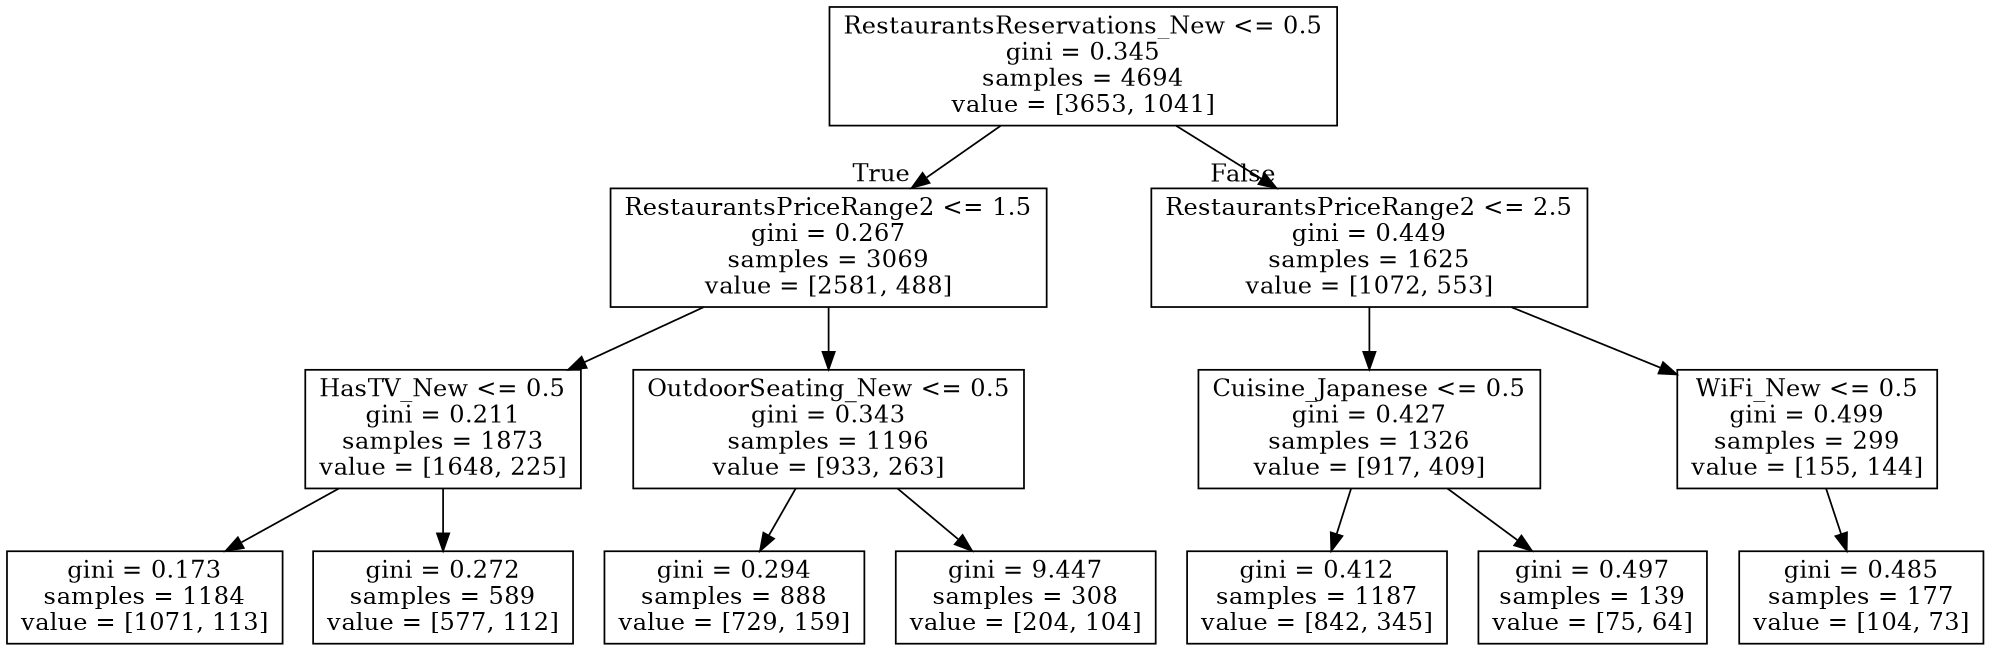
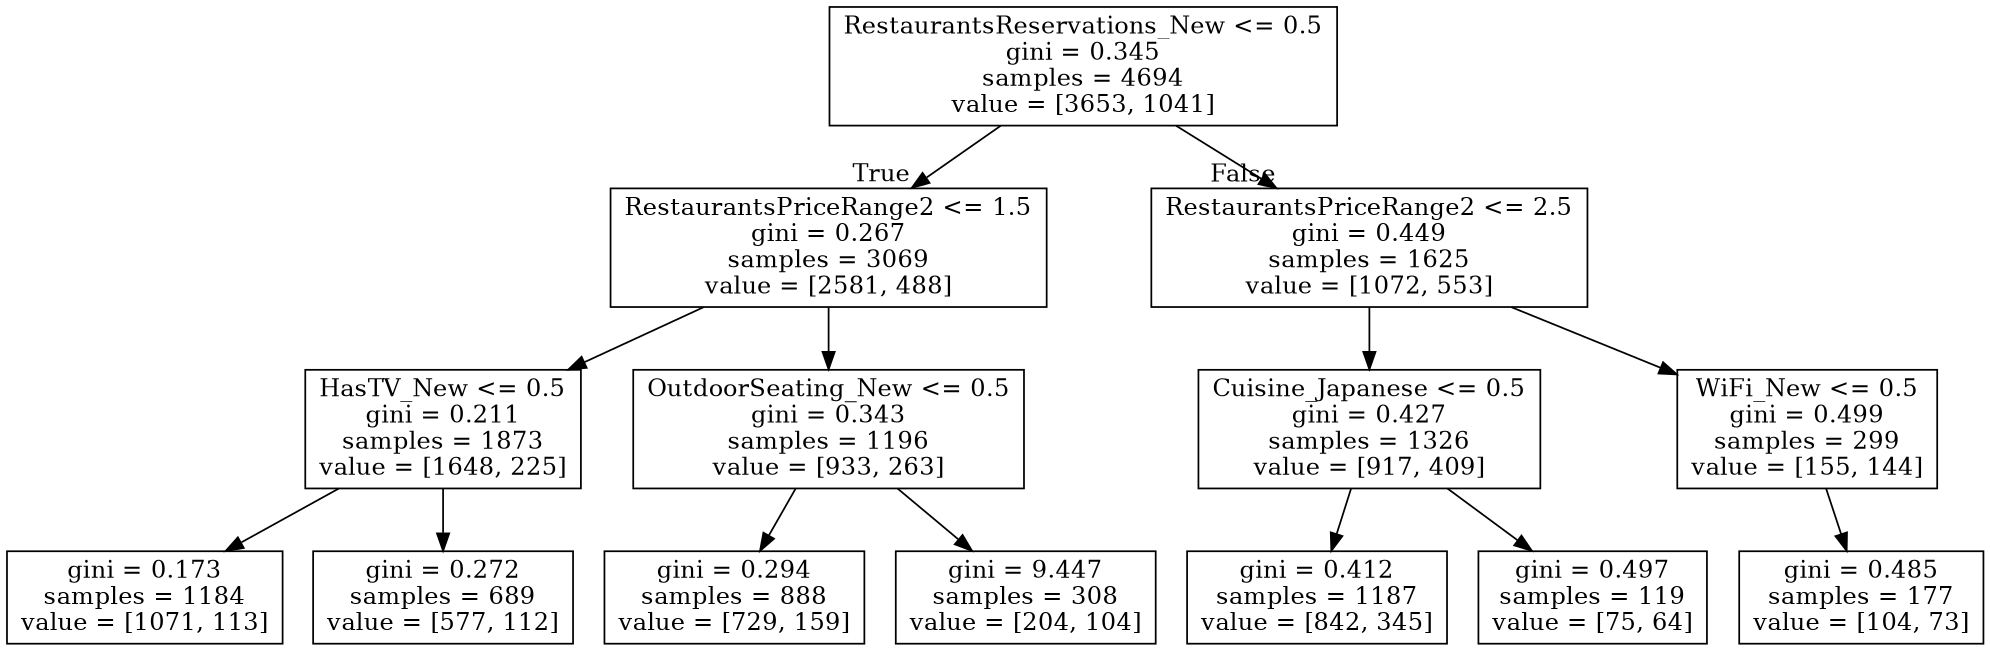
node "gini = 0.272 samples = 589 value = [577, 112]": label "gini = 0.272 samples = 589 value = [577, 112]" -> "gini = 0.272 samples = 689 value = [577, 112]"
node "gini = 0.497 samples = 139 value = [75, 64]": label "gini = 0.497 samples = 139 value = [75, 64]" -> "gini = 0.497 samples = 119 value = [75, 64]"
